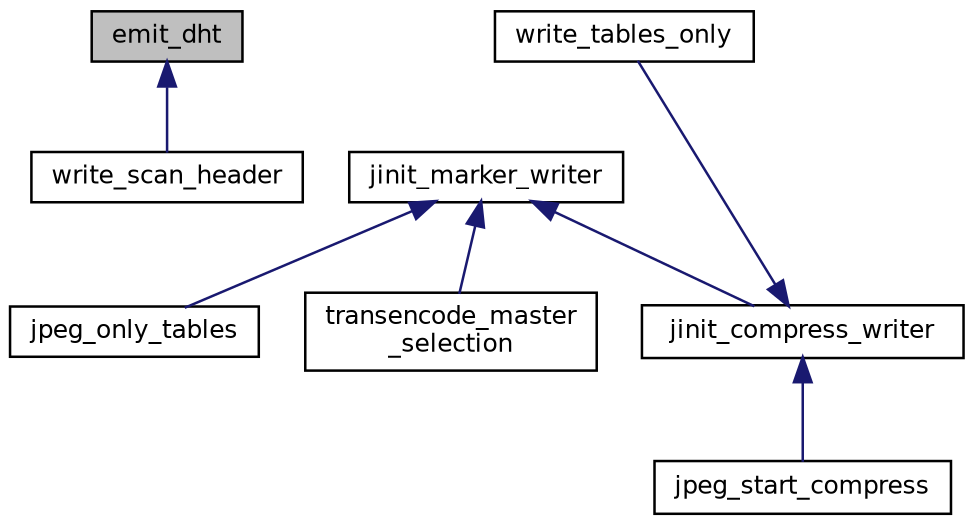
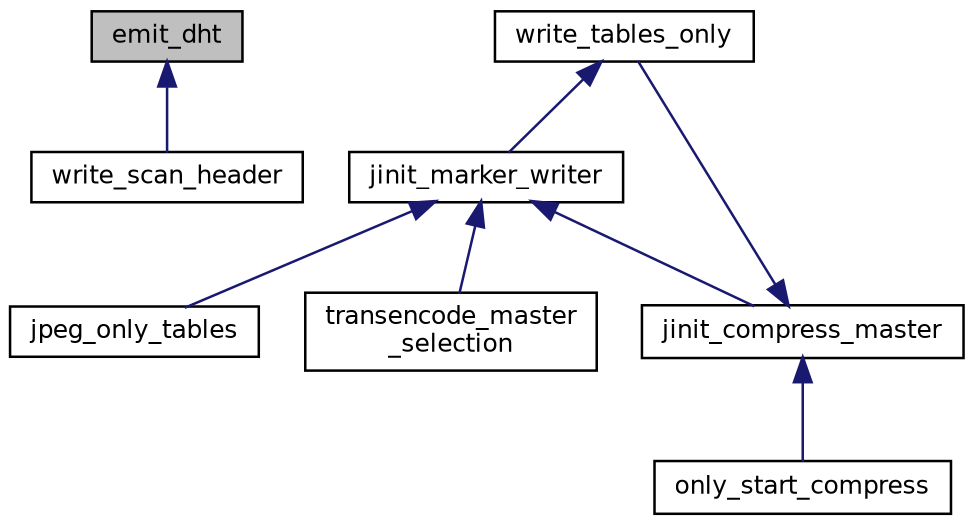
edge "jinit_marker_writer" -> "write_tables_only": added
node "jinit_compress_writer": label "jinit_compress_writer" -> "jinit_compress_master"
node "jpeg_start_compress": label "jpeg_start_compress" -> "only_start_compress"
